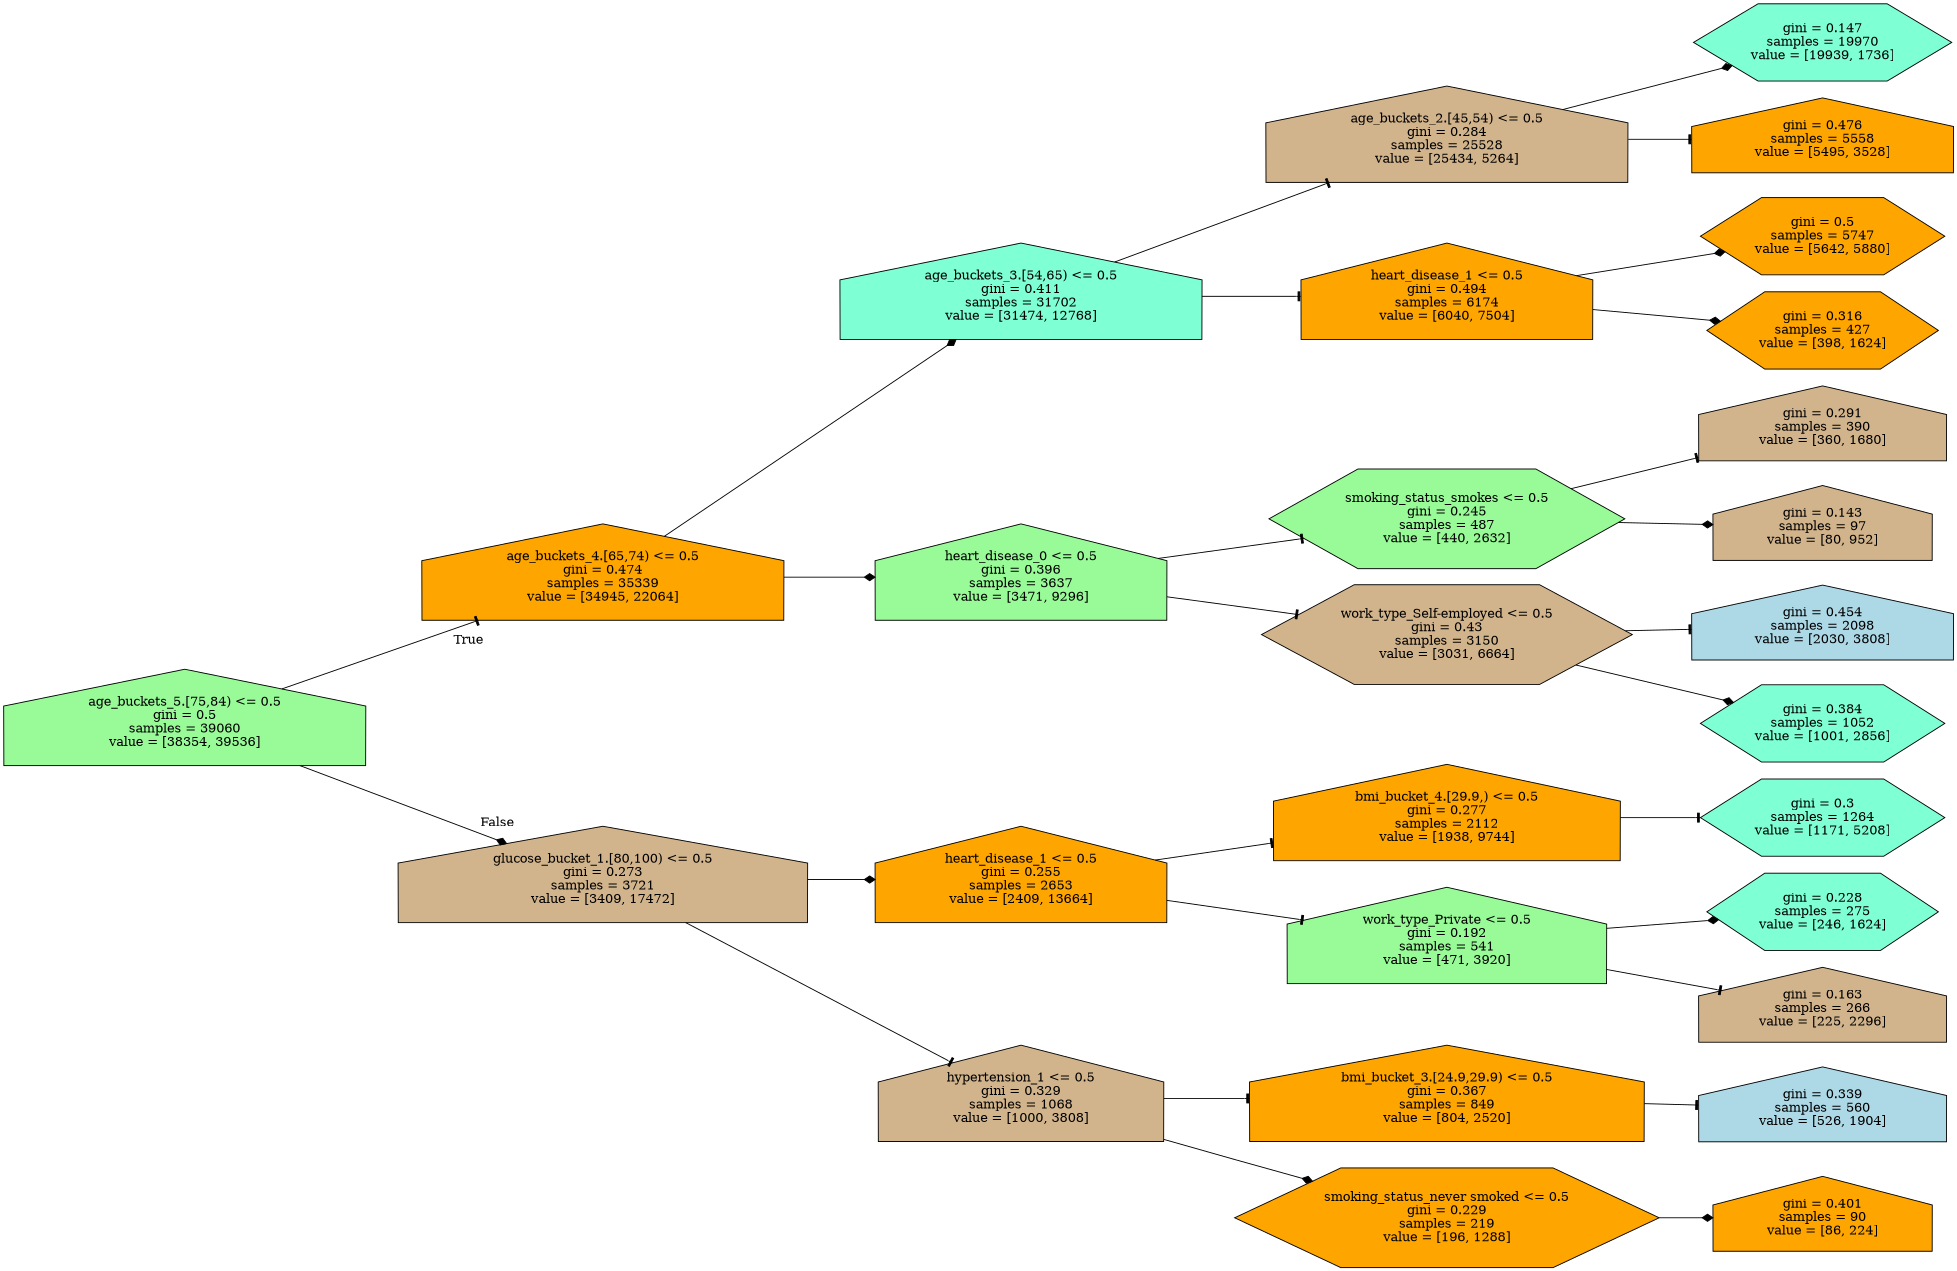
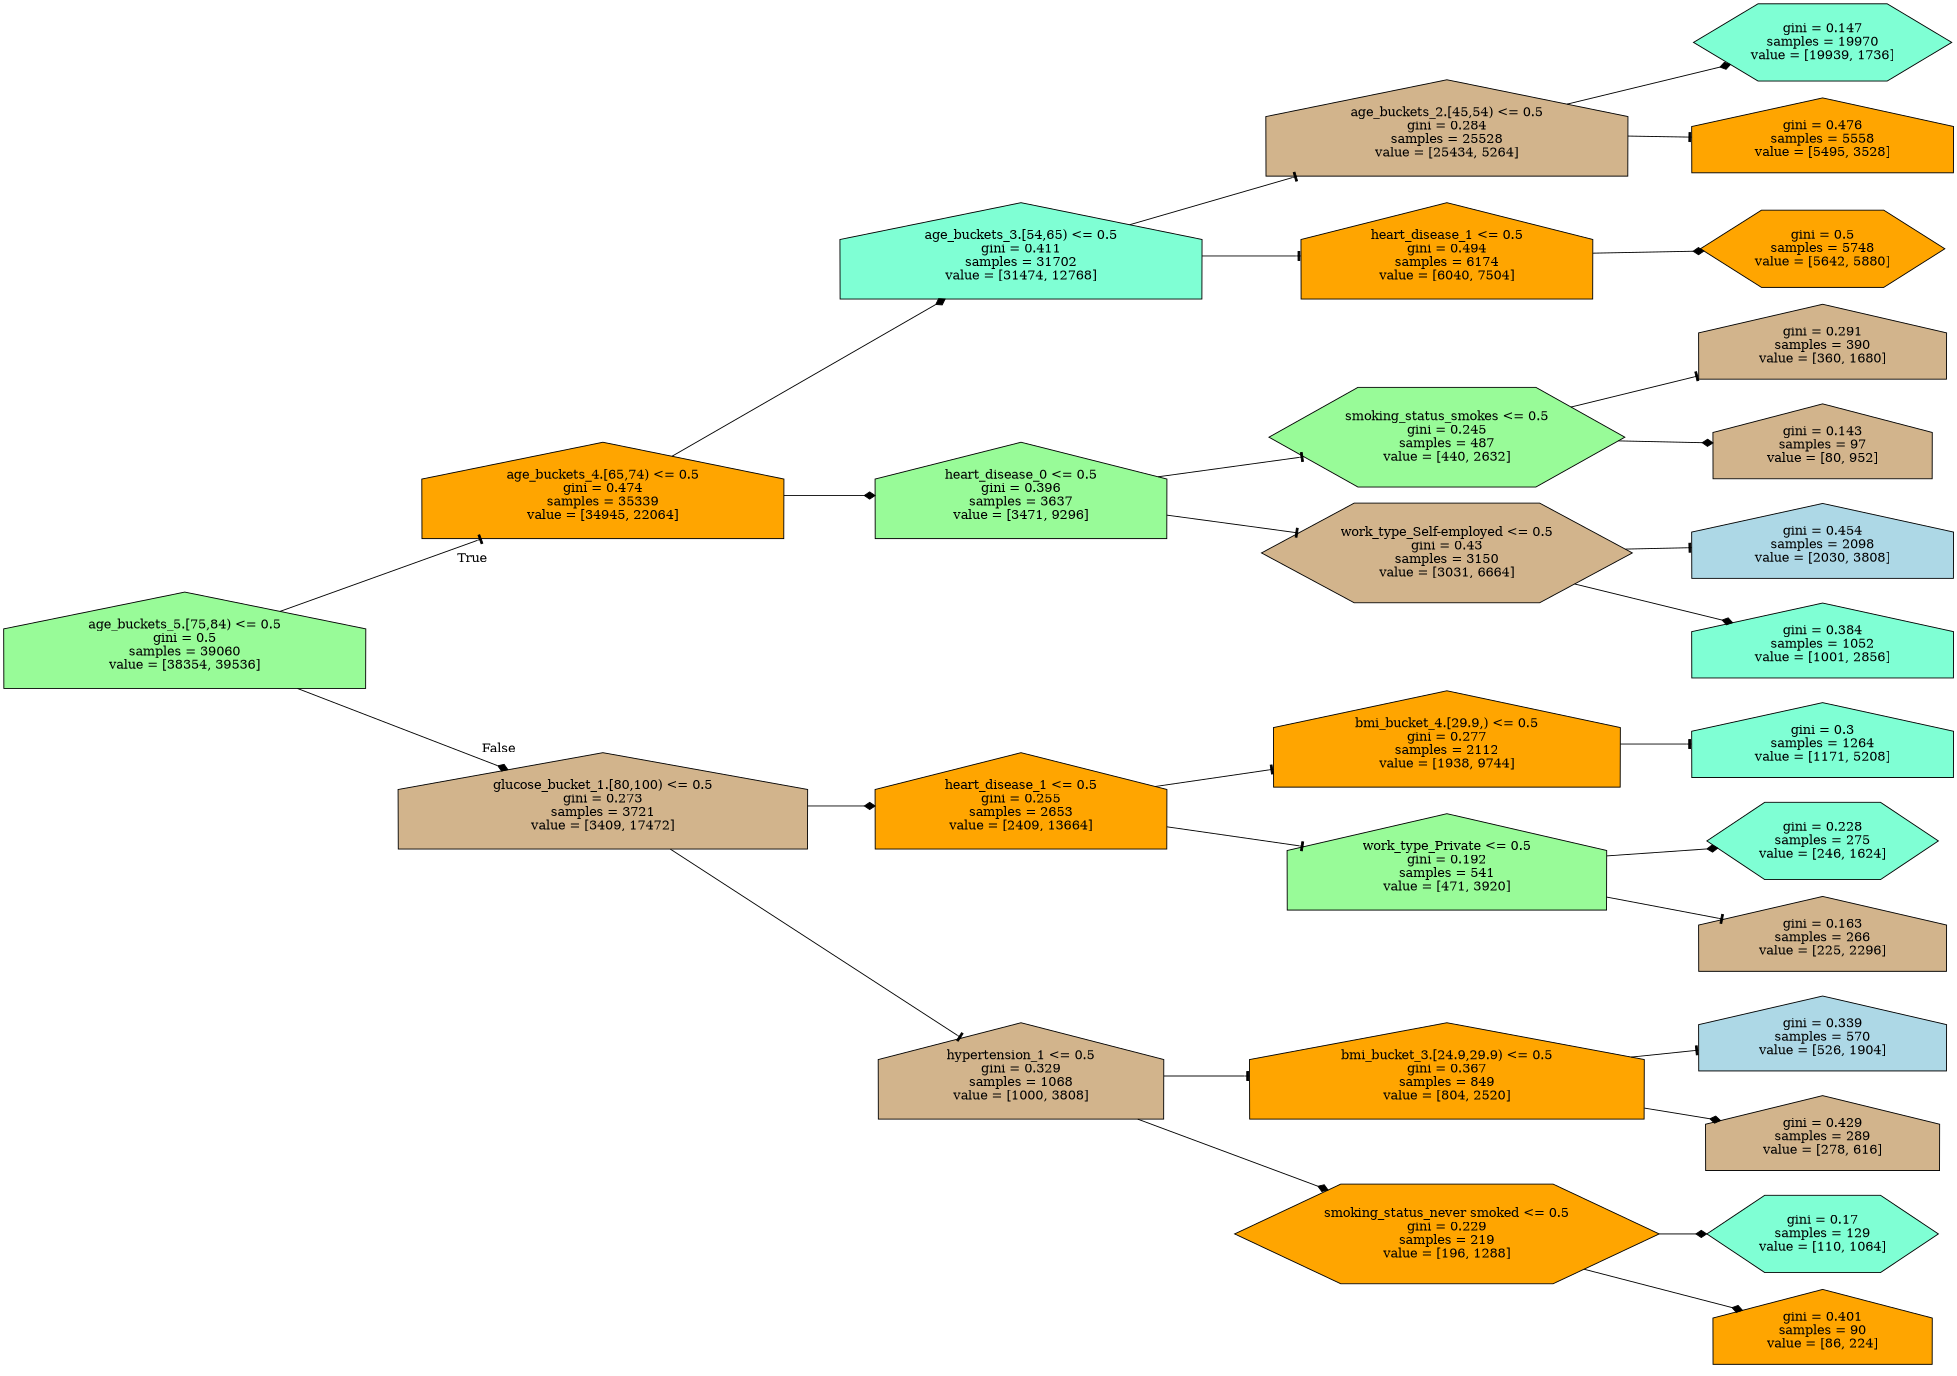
node "gini = 0.5 samples = 5747 value = [5642, 5880]": label "gini = 0.5 samples = 5747 value = [5642, 5880]" -> "gini = 0.5 samples = 5748 value = [5642, 5880]"
node "gini = 0.316 samples = 427 value = [398, 1624]": removed
node "gini = 0.384 samples = 1052 value = [1001, 2856]": shape hexagon -> house
node "gini = 0.3 samples = 1264 value = [1171, 5208]": shape hexagon -> house
node "gini = 0.339 samples = 560 value = [526, 1904]": label "gini = 0.339 samples = 560 value = [526, 1904]" -> "gini = 0.339 samples = 570 value = [526, 1904]"
node "gini = 0.429 samples = 289 value = [278, 616]": added
node "gini = 0.17 samples = 129 value = [110, 1064]": added
